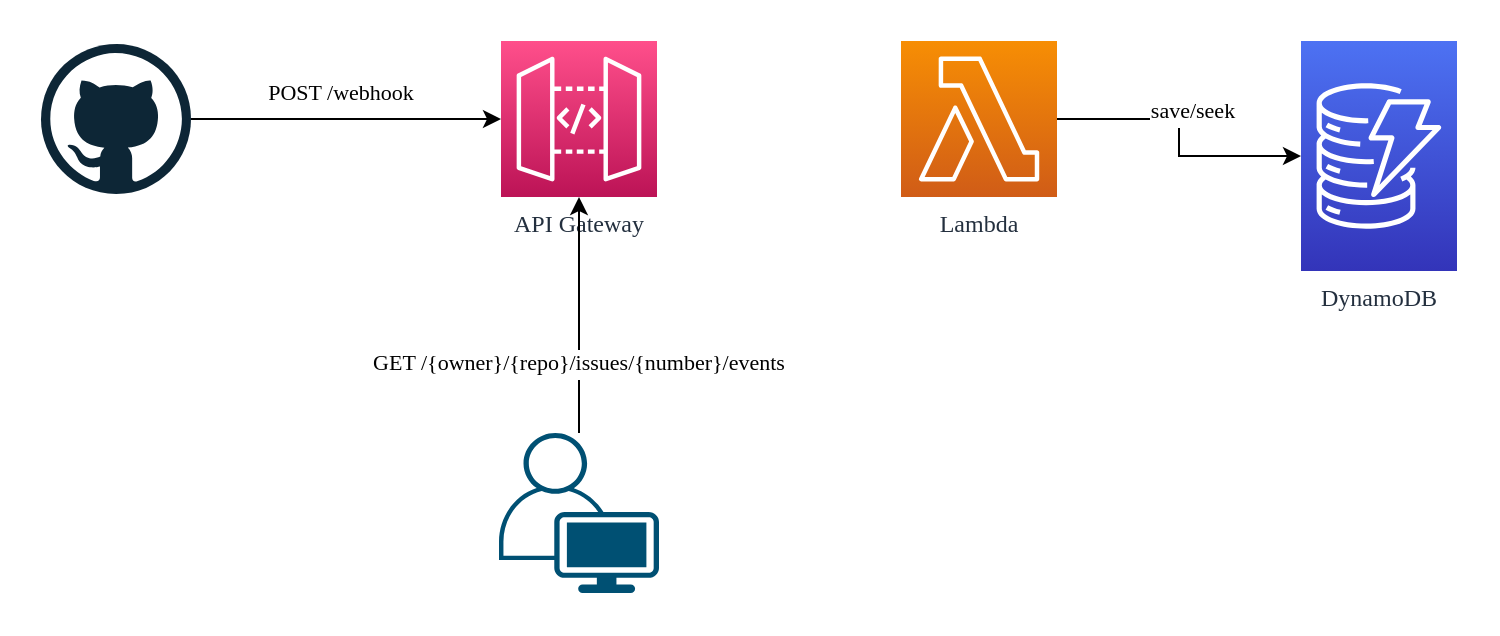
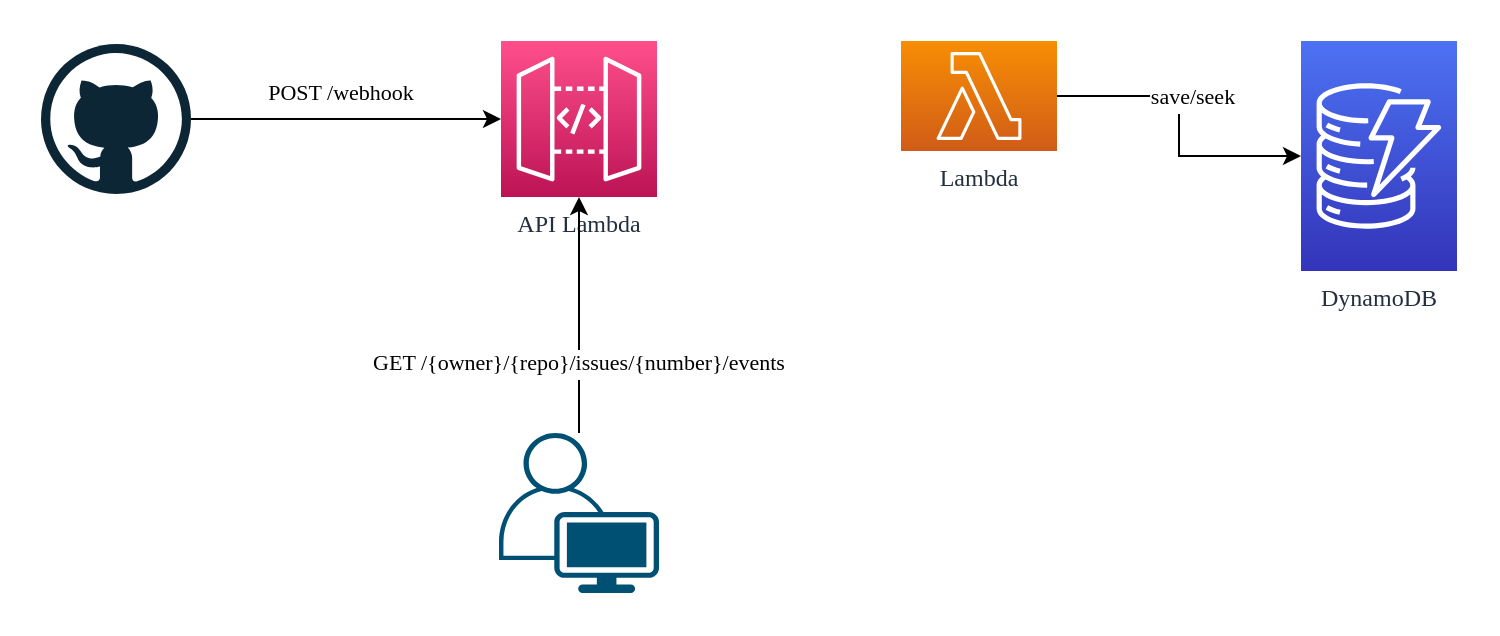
node "Lambda": size 156x156 -> 156x110
node "API Gateway": label "API Gateway" -> "API Lambda"
